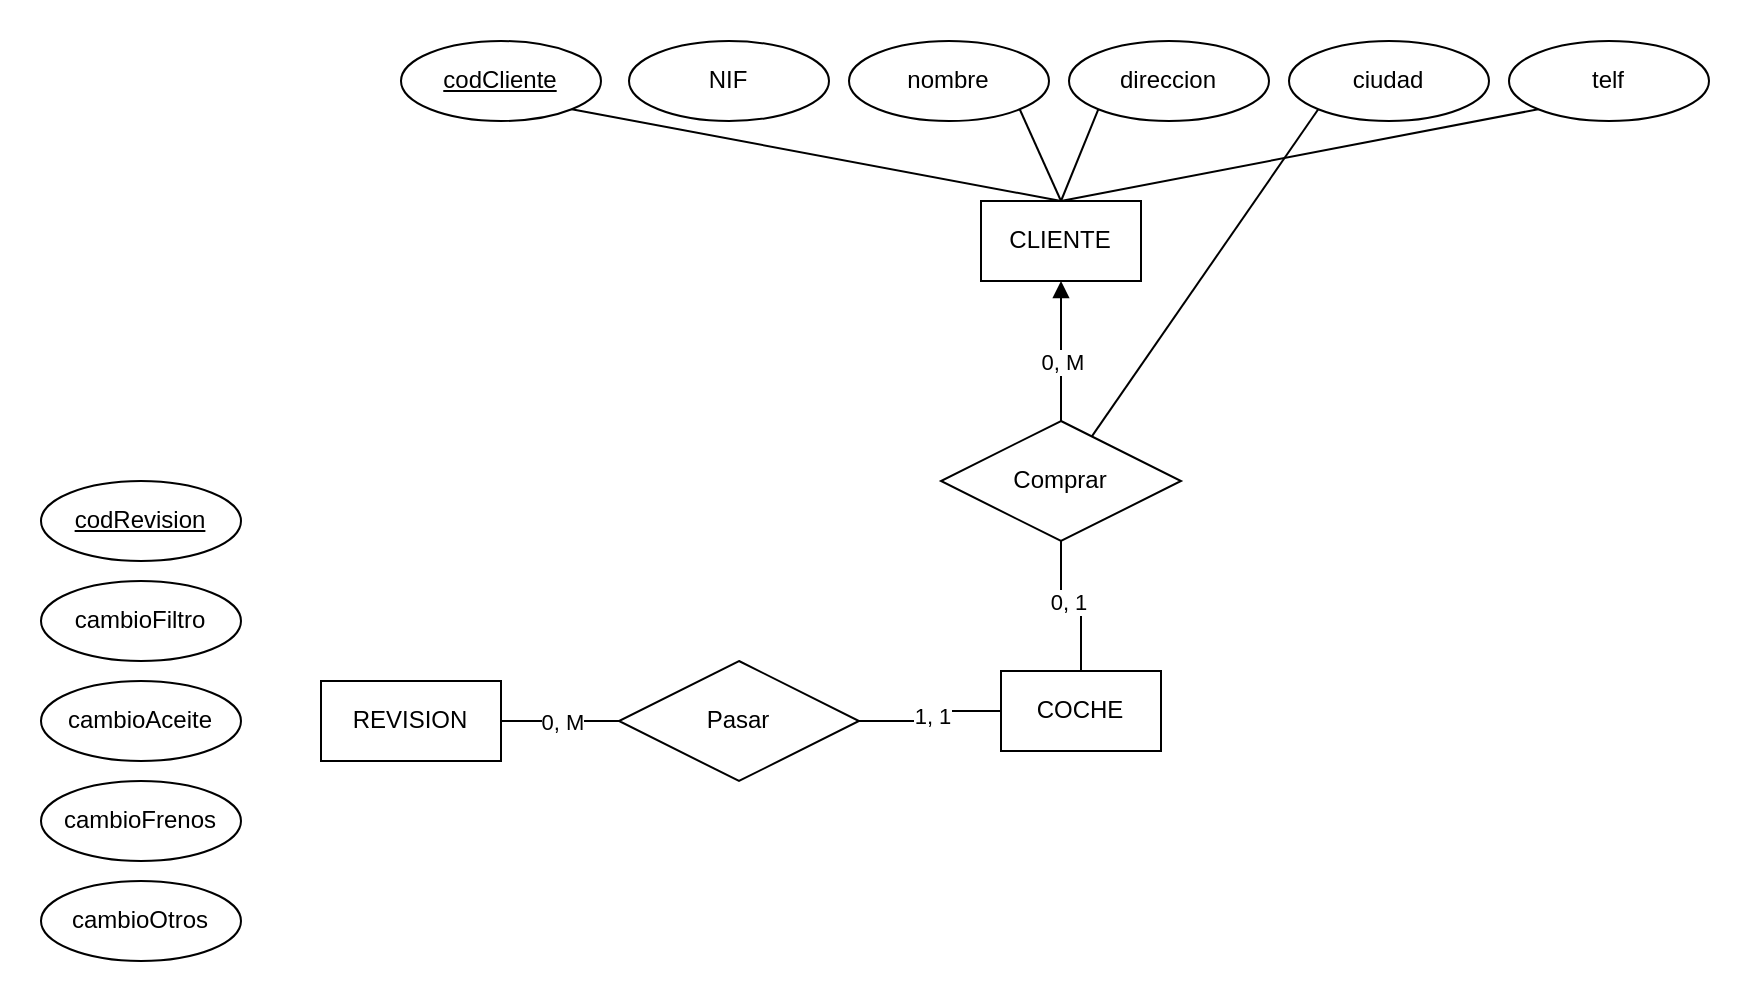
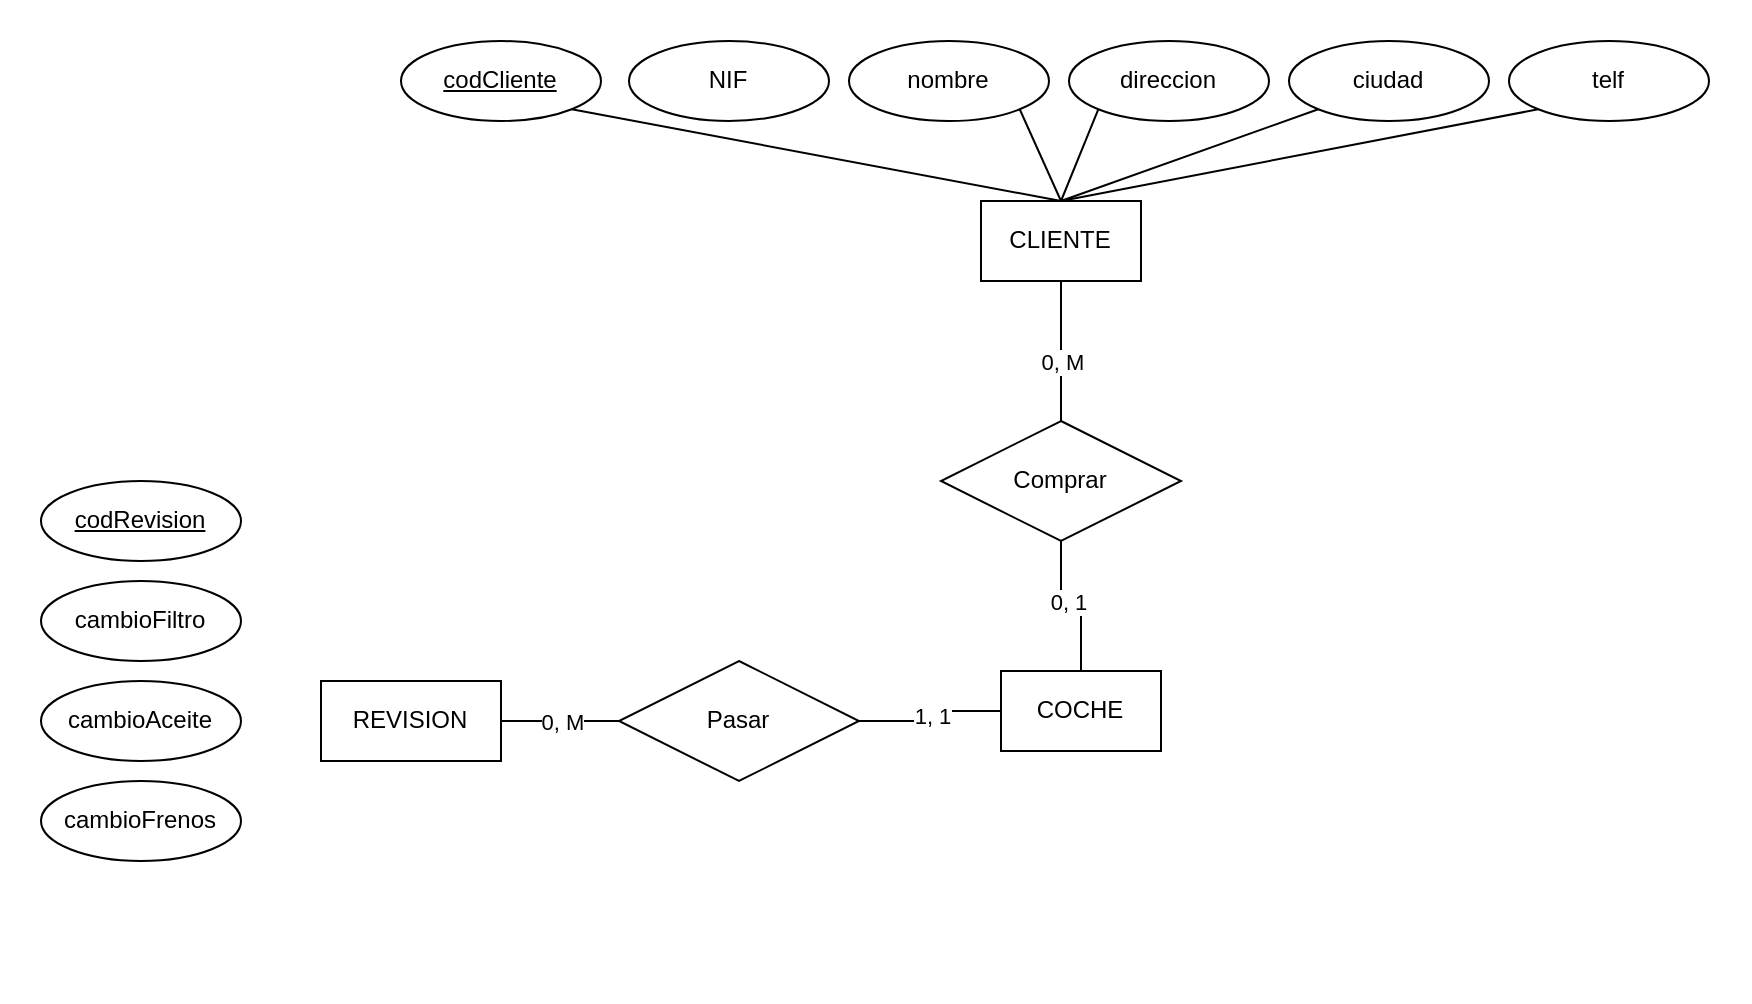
edge "Comprar" -> "CLIENTE": arrowhead block -> none
edge "ciudad" -- "Comprar": now "ciudad" -- "CLIENTE"
node "cambioOtros": removed
